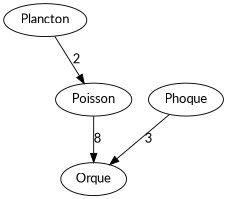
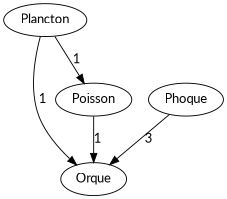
edge "Plancton" -> "Poisson": label "2" -> "1"
edge "Plancton" -> "Orque": added, label "1"
edge "Poisson" -> "Orque": label "8" -> "1"
